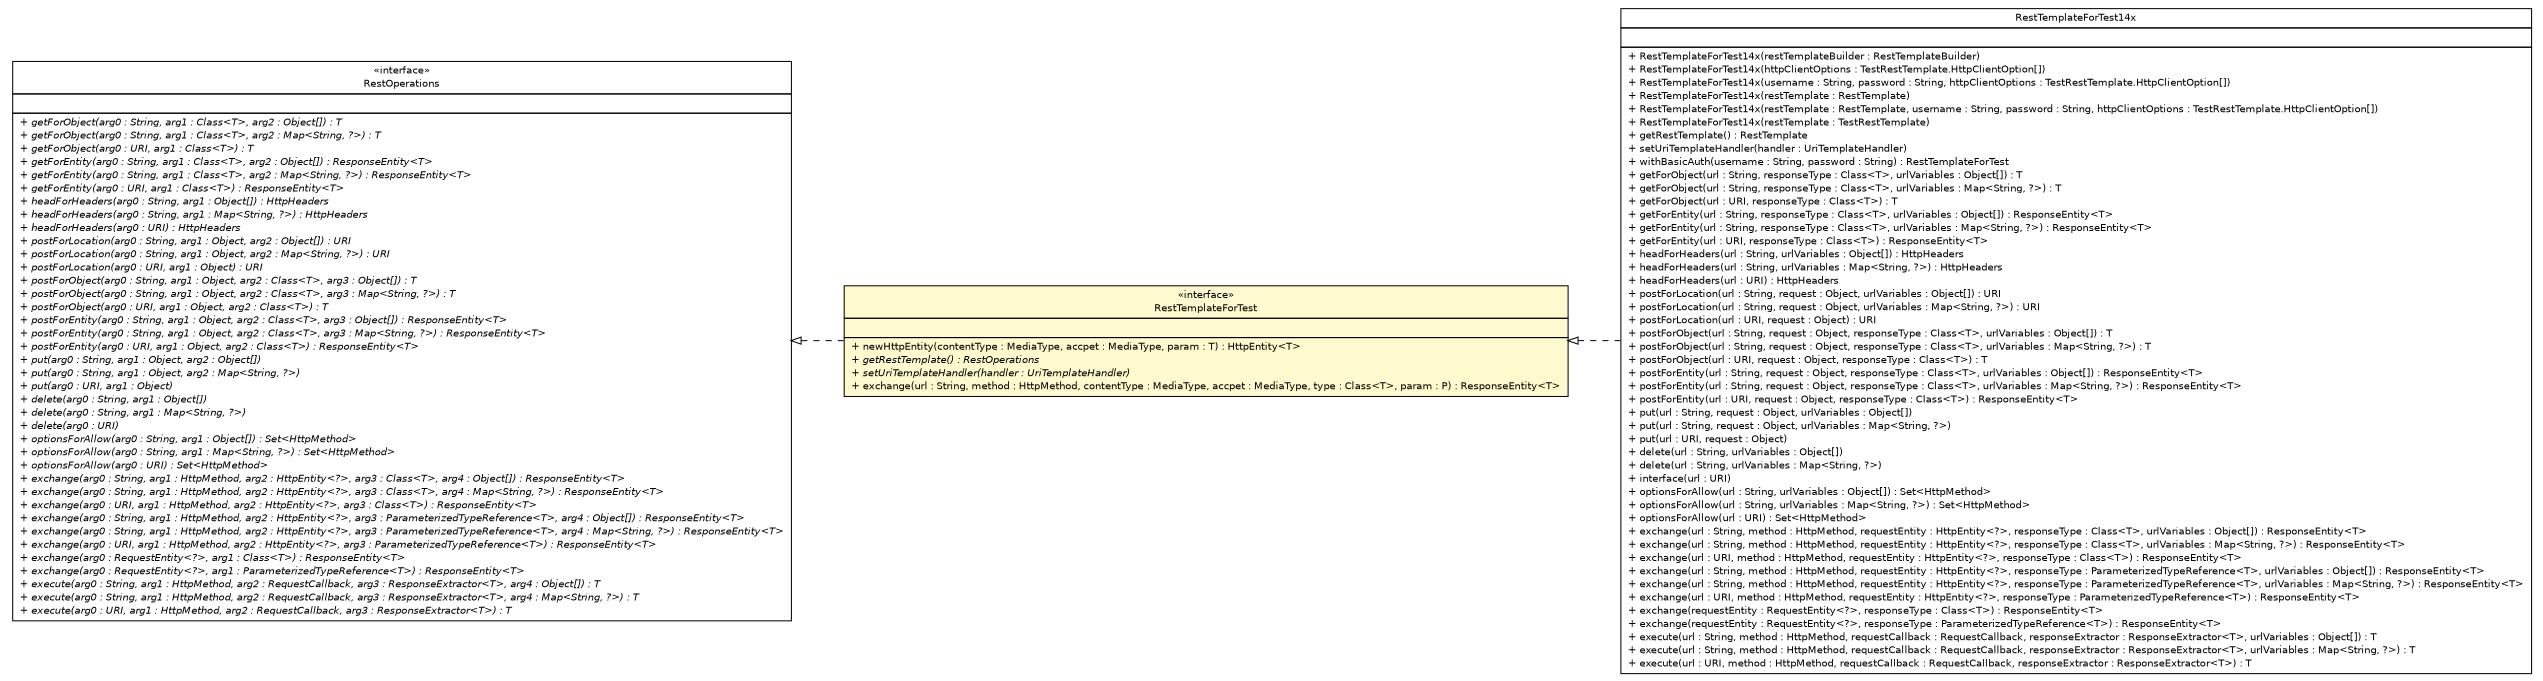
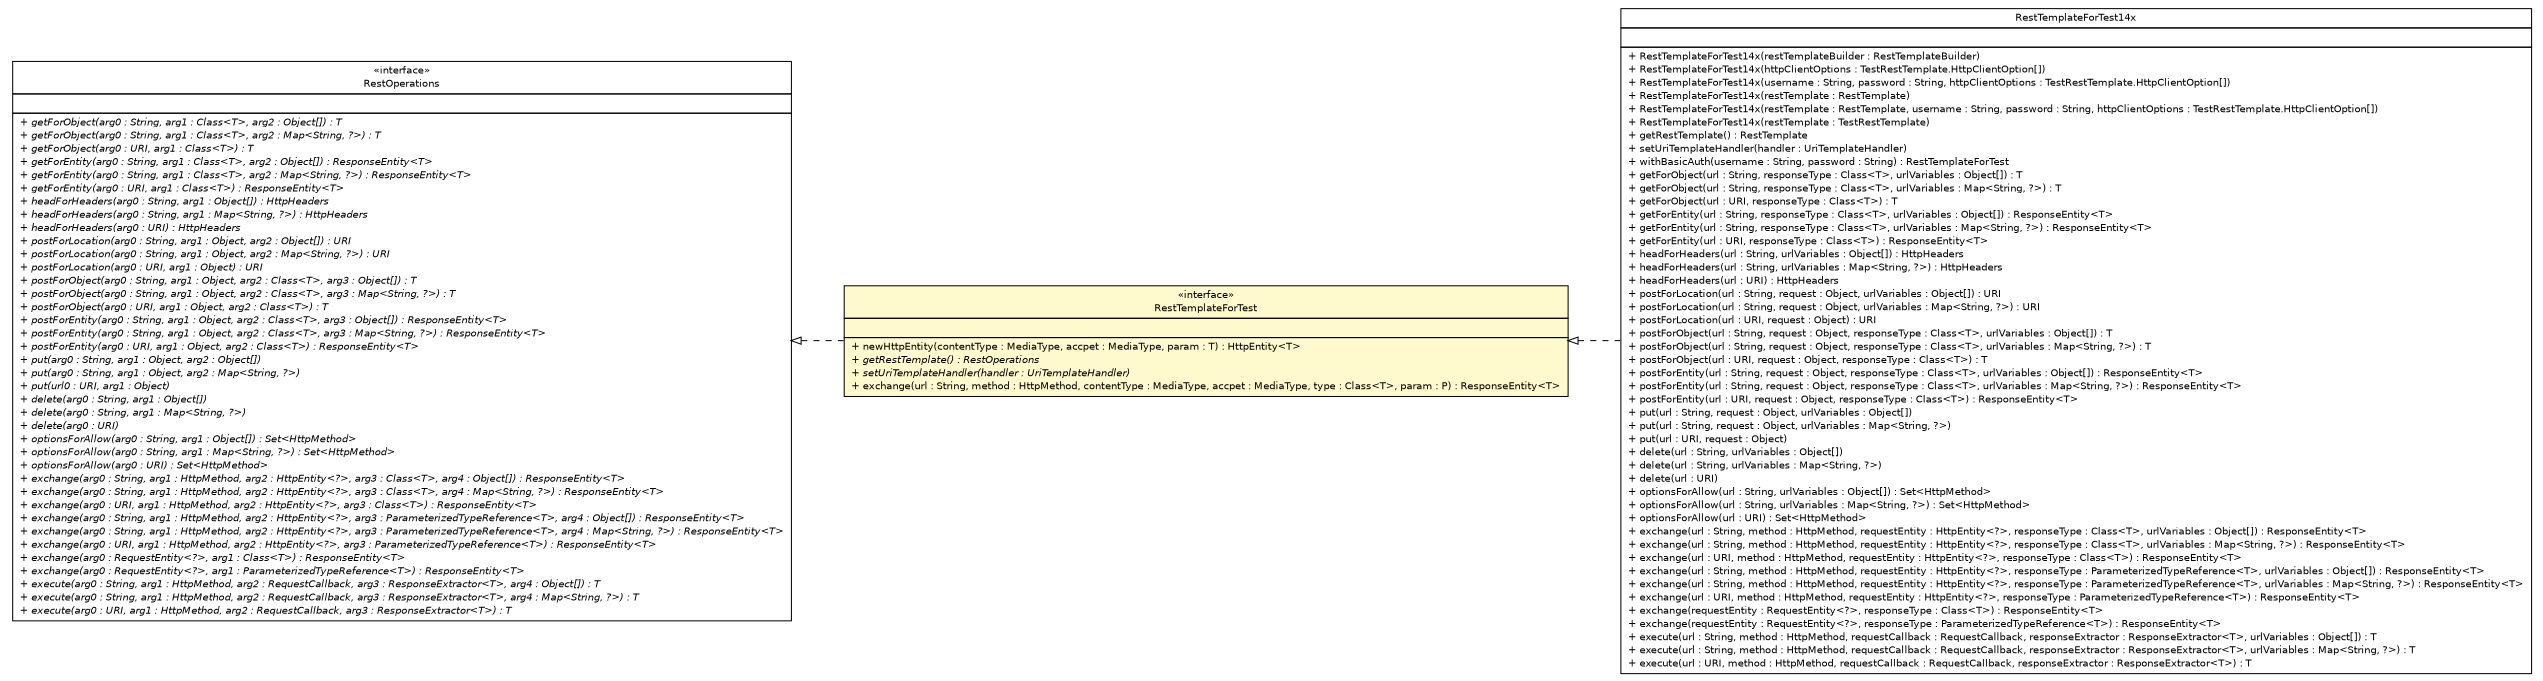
node "RestOperations": text "+ put(arg0 : URI, arg1 : Object)" -> "+ put(url0 : URI, arg1 : Object)"
node "RestTemplateForTest14x": text "+ interface(url : URI)" -> "+ delete(url : URI)"
